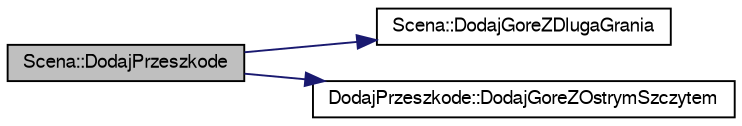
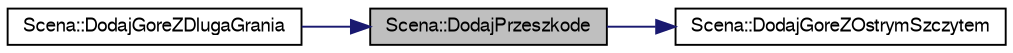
edge "Scena::DodajPrzeszkode" -> "Scena::DodajGoreZDlugaGrania": reversed
node "DodajPrzeszkode::DodajGoreZOstrymSzczytem": label "DodajPrzeszkode::DodajGoreZOstrymSzczytem" -> "Scena::DodajGoreZOstrymSzczytem"
